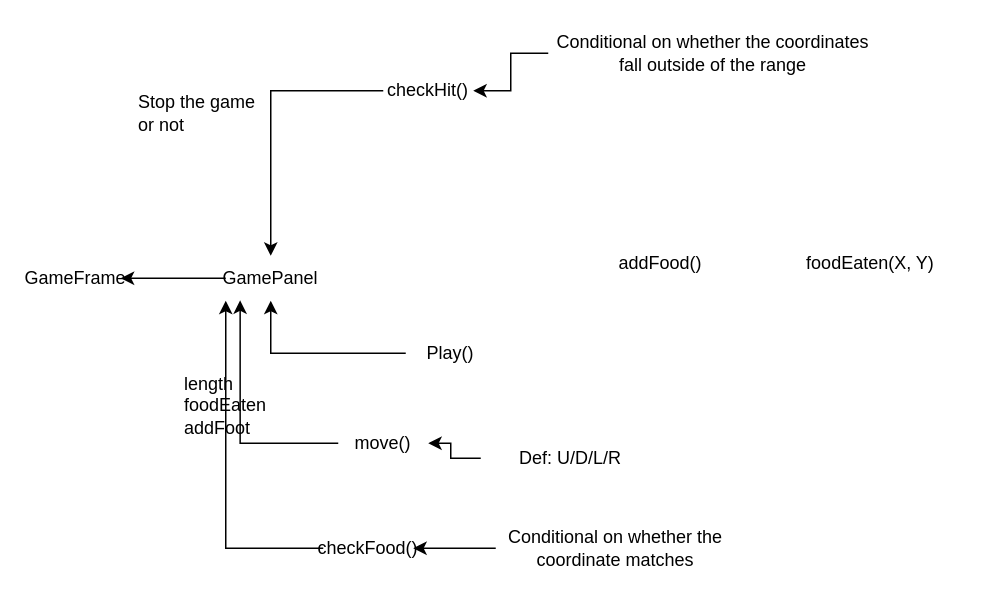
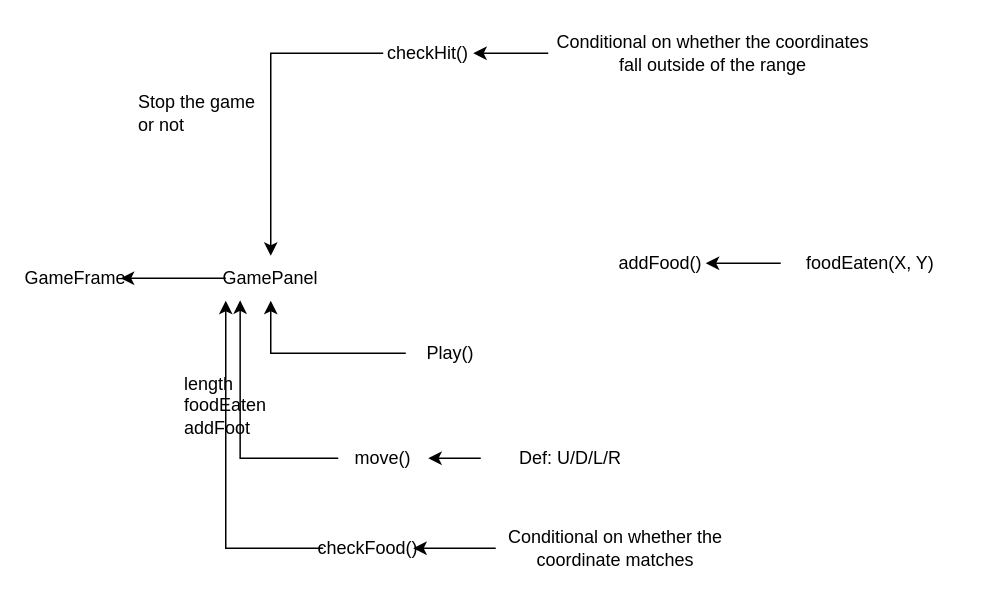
node "checkHit()": moved (428, 91) -> (428, 53)
edge "foodEaten(X, Y)" -> "addFood()": added
node "move()": moved (383, 443) -> (383, 458)
